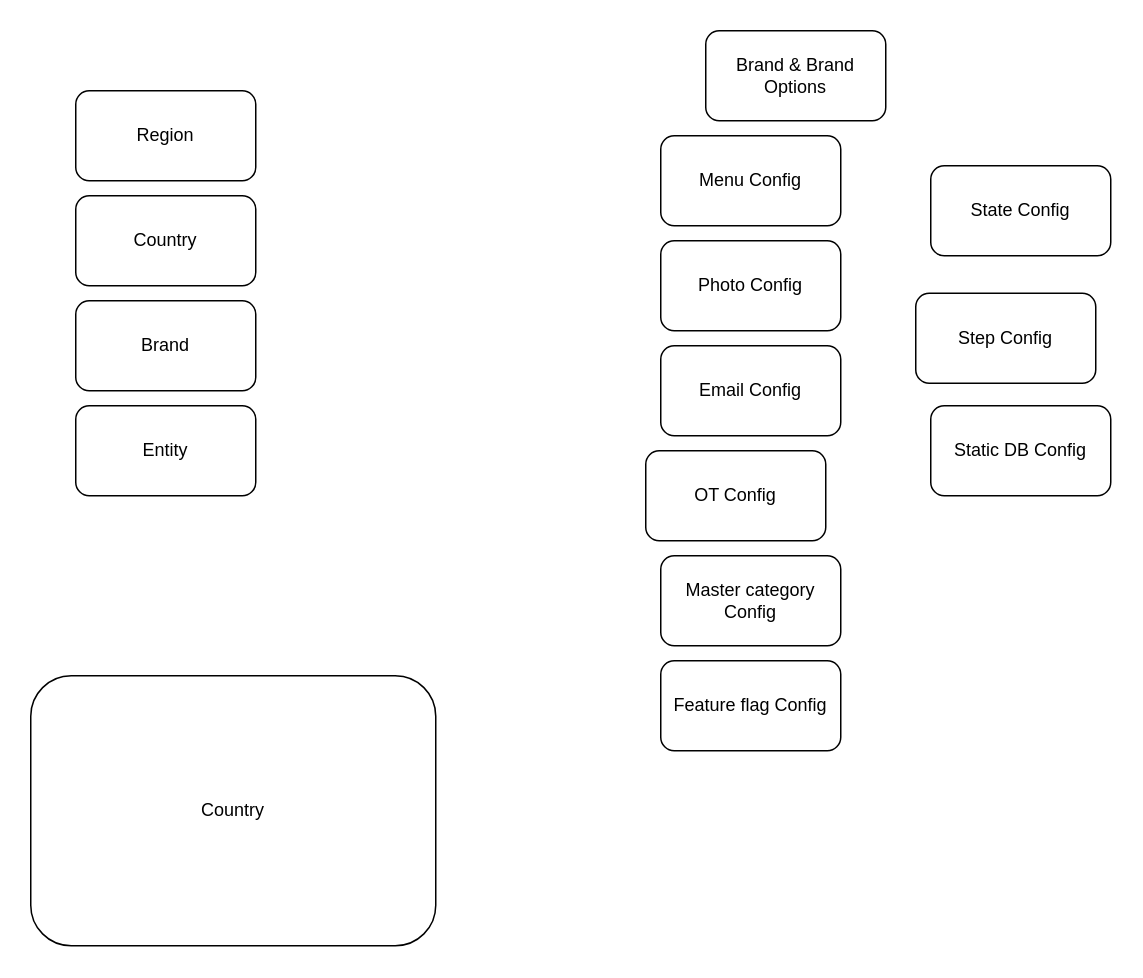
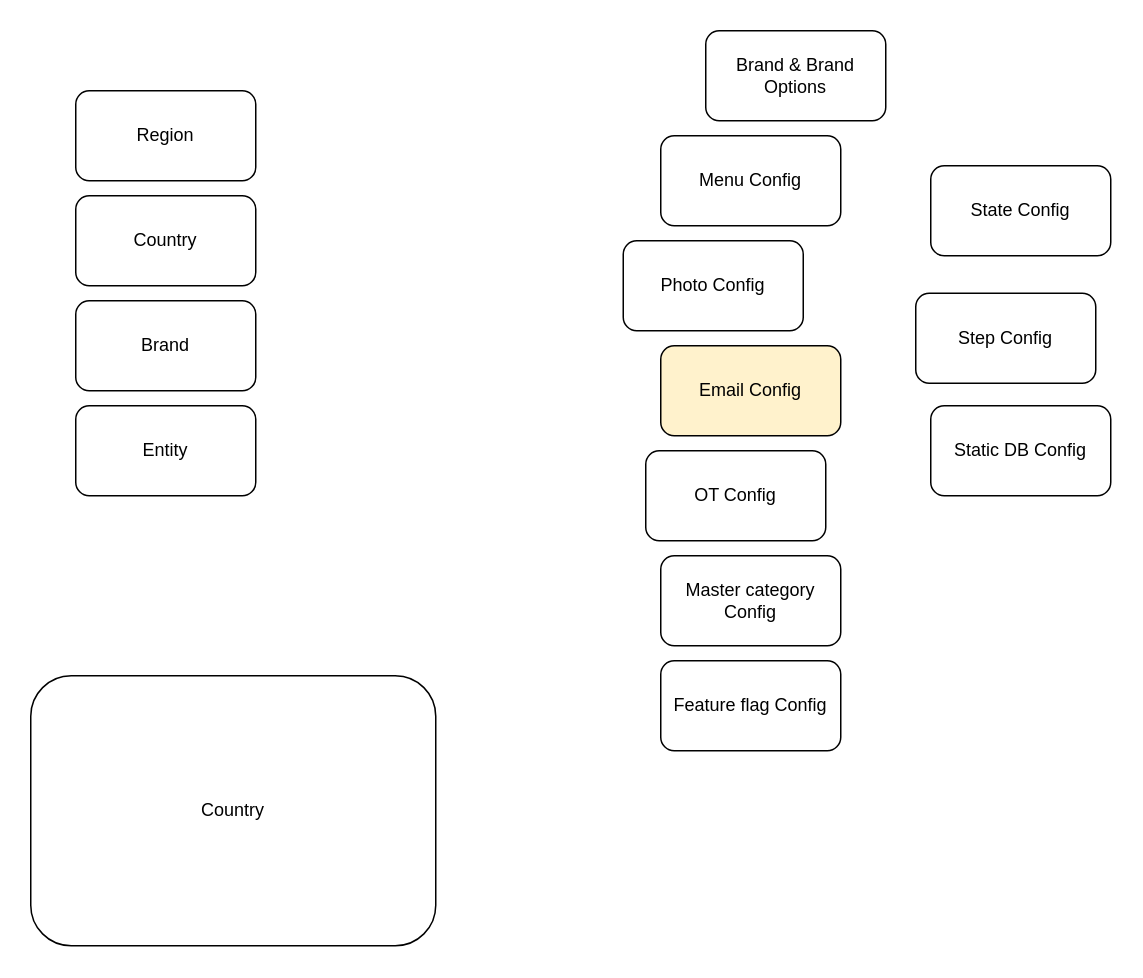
node "Photo Config": moved (751, 286) -> (713, 286)
node "Email Config": fillcolor #ffffff -> #fff2cc
